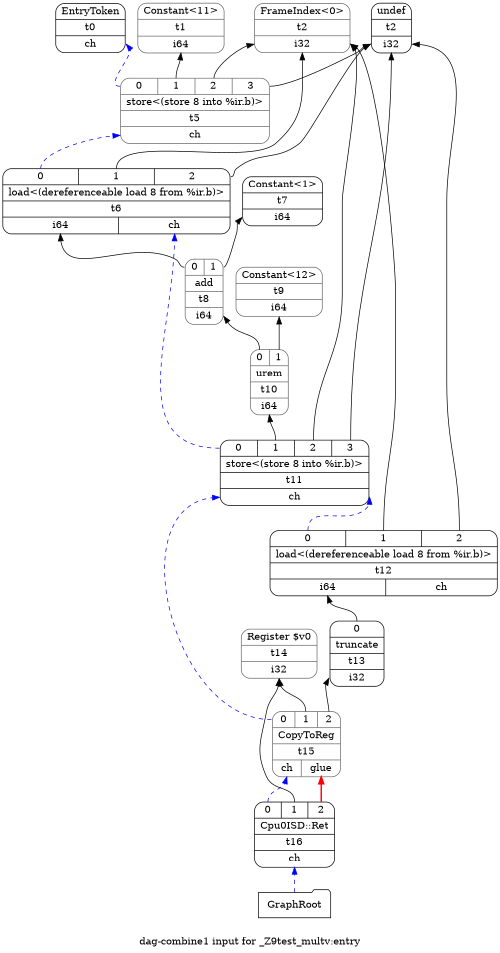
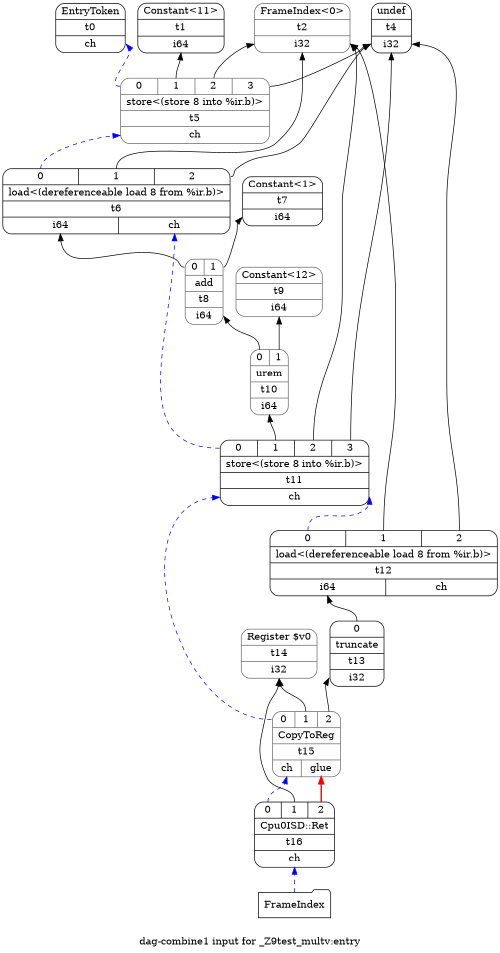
node "undef": text "t2" -> "t4"
node "Constant<11>": color gray40 -> black
node "GraphRoot": label "GraphRoot" -> "FrameIndex"
